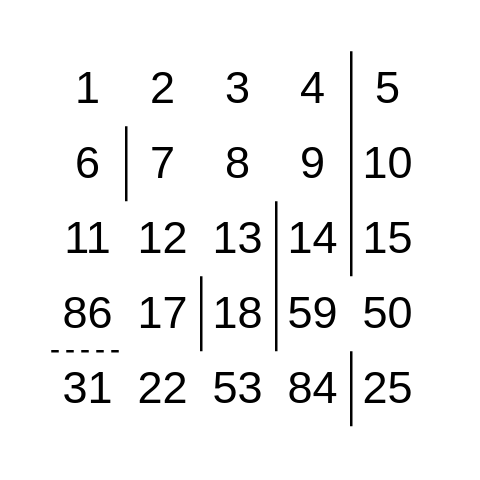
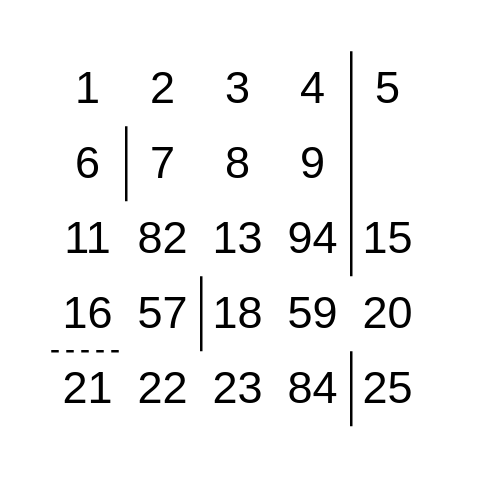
node "10": removed
node "12": label "12" -> "82"
node "14": label "14" -> "94"
edge "9" -- "84": removed
node "86": label "86" -> "16"
node "17": label "17" -> "57"
node "50": label "50" -> "20"
node "31": label "31" -> "21"
node "53": label "53" -> "23"
